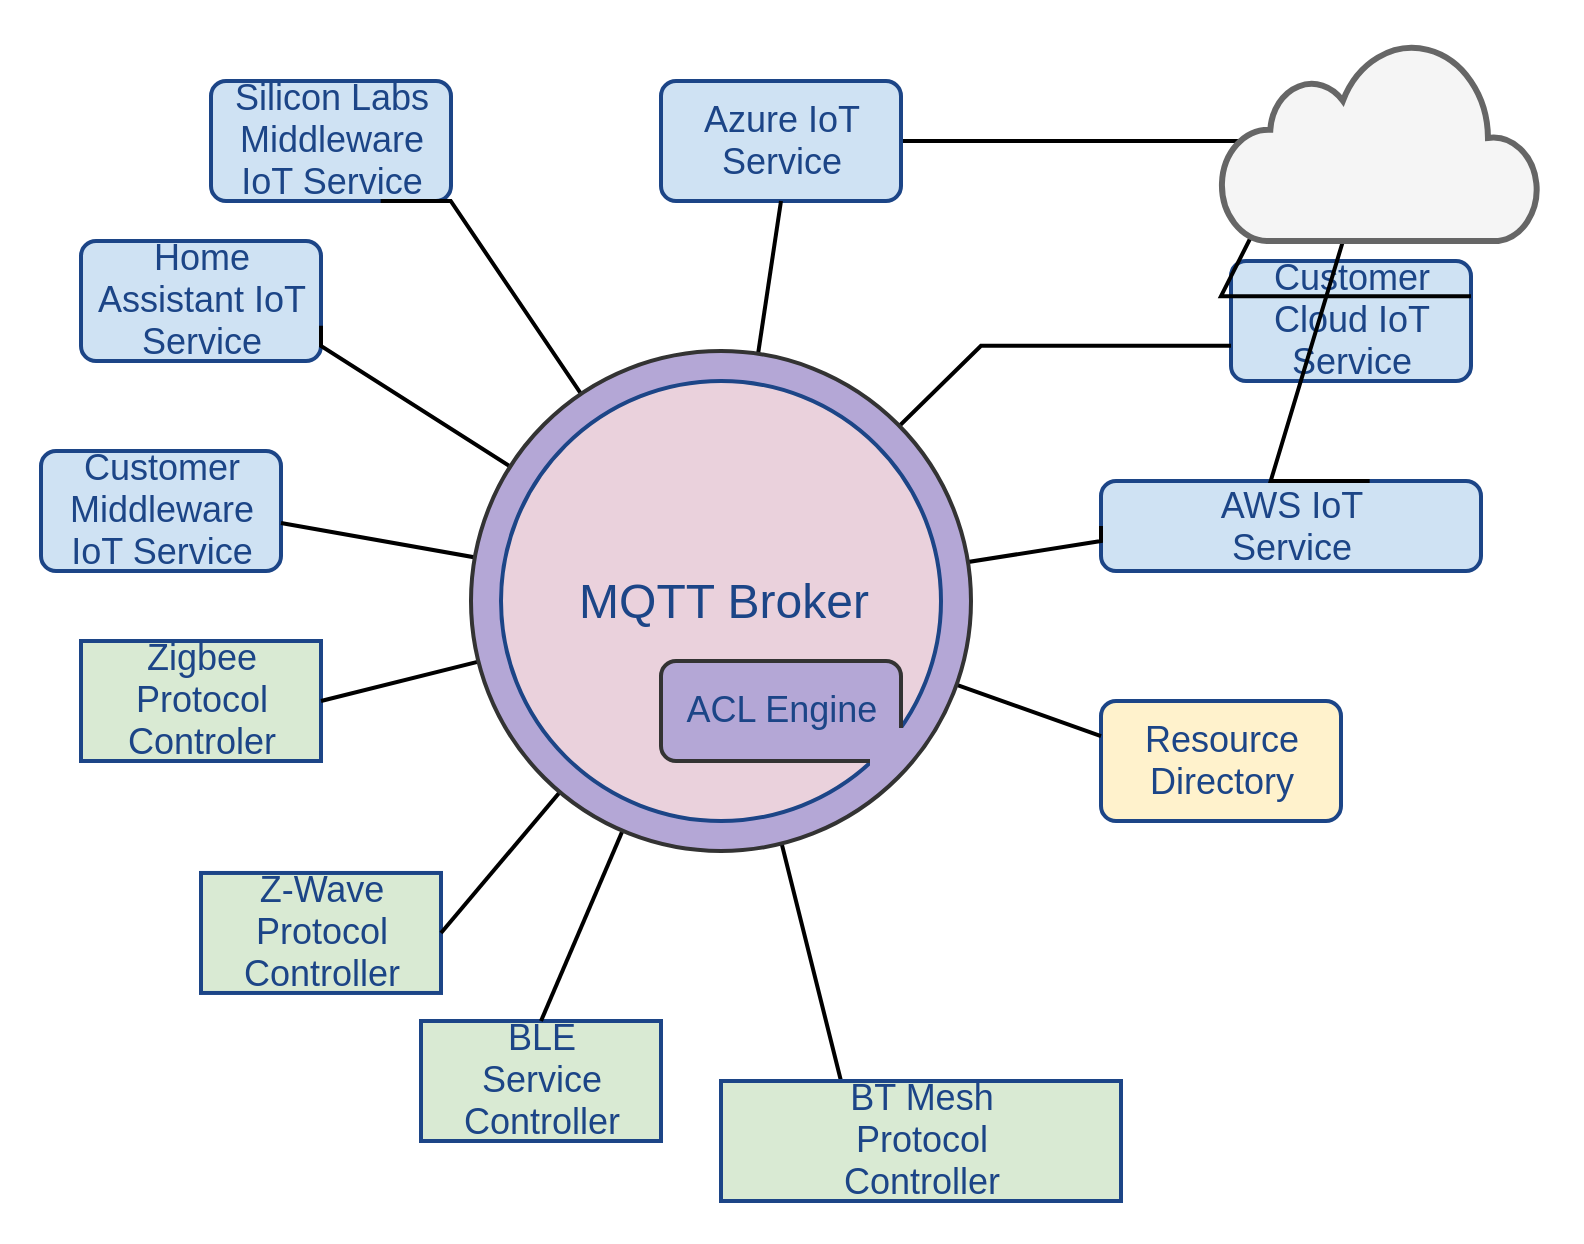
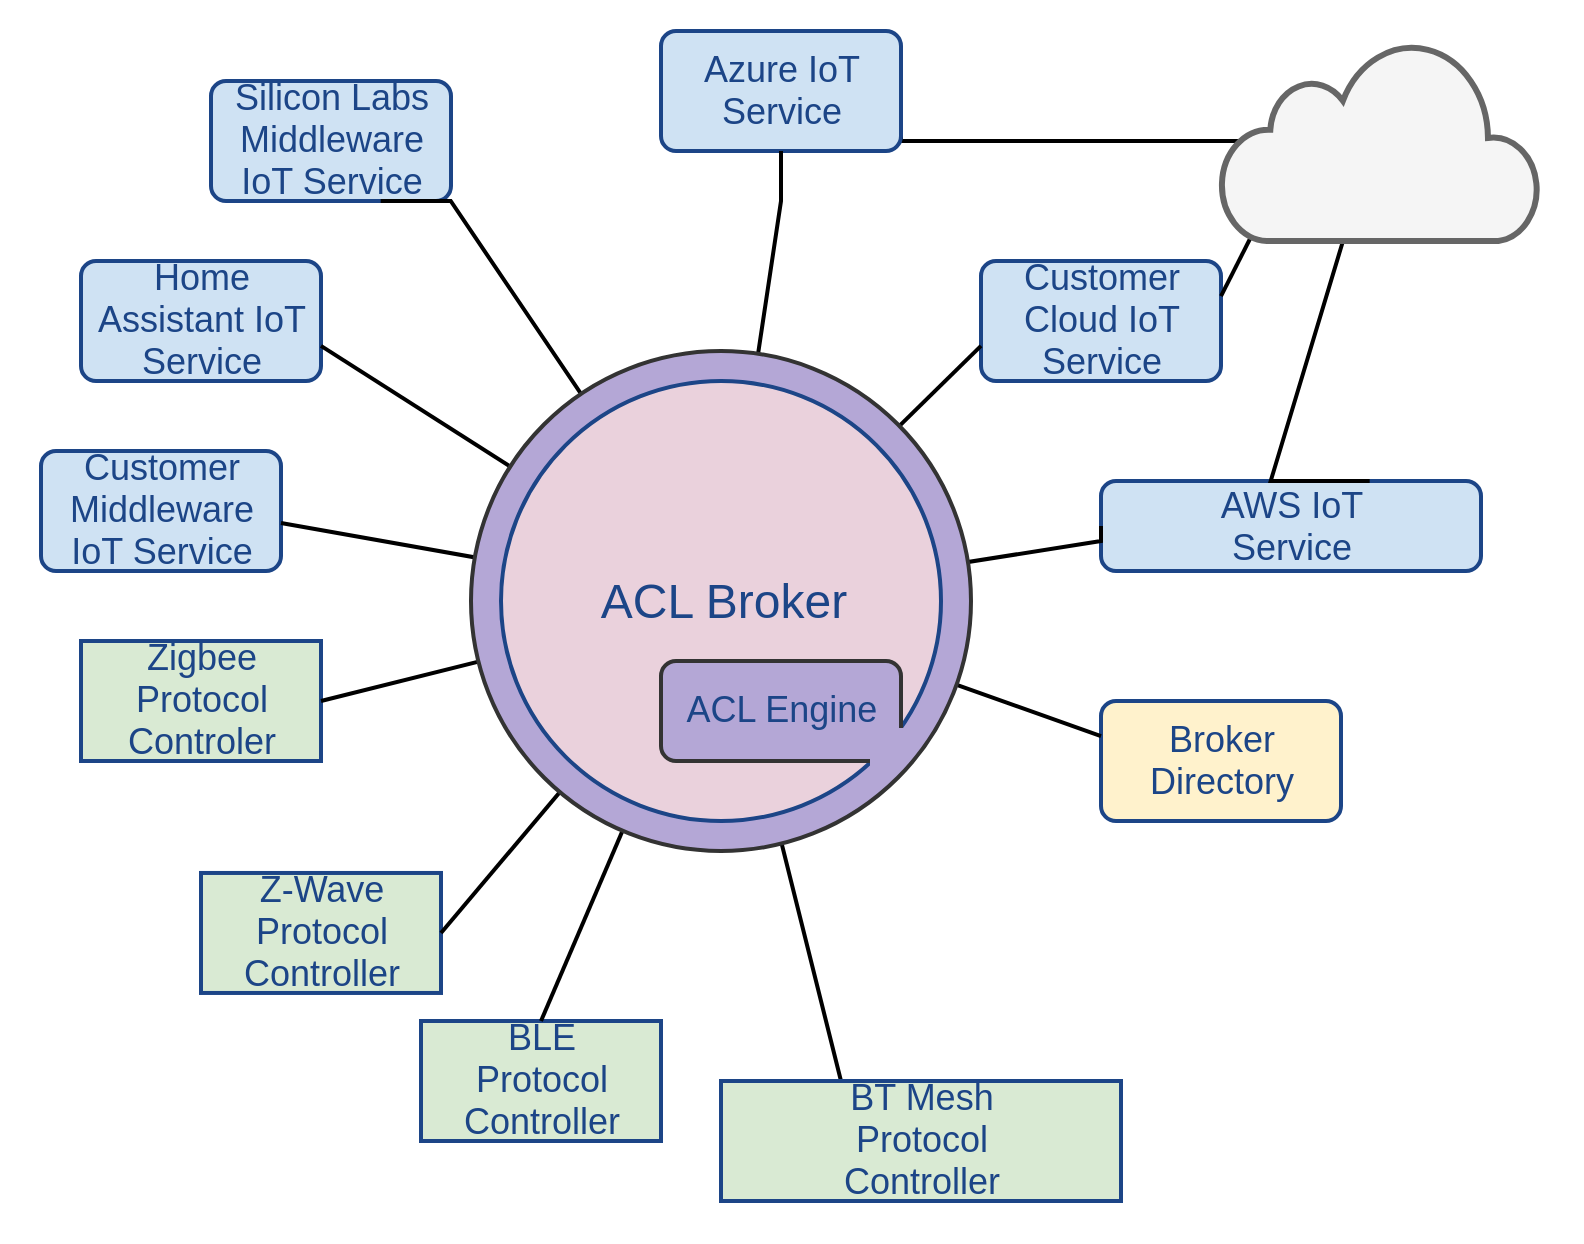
node "Azure IoT Service": moved (781, 141) -> (781, 91)
node "Home Assistant IoT Service": moved (201, 301) -> (201, 321)
node "Customer Cloud IoT Service": moved (1351, 321) -> (1101, 321)
node "MQTT Broker": label "MQTT Broker" -> "ACL Broker"
node "Resource Directory": label "Resource Directory" -> "Broker Directory"
node "BLE Service Controller": label "BLE Service Controller" -> "BLE Protocol Controller"
